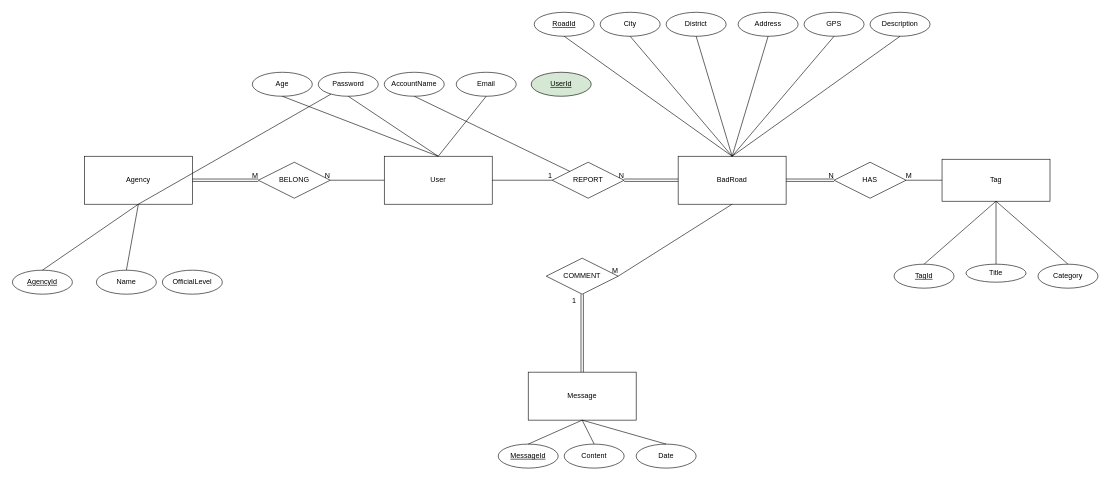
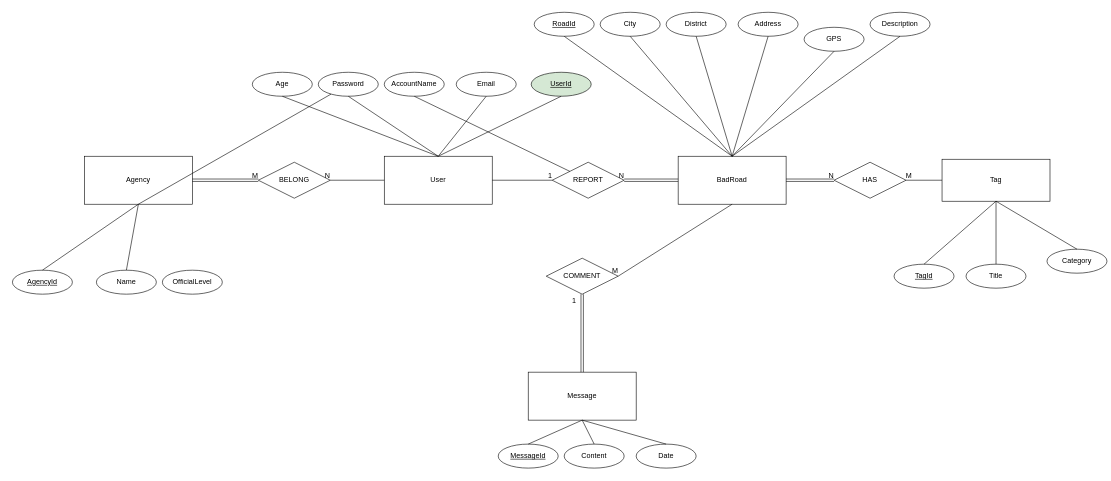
node "GPS": moved (834, 24) -> (834, 39)
edge "UserId" -- "User": added
node "Title": size 60x18 -> 60x24
node "Category": moved (1068, 276) -> (1077, 261)
